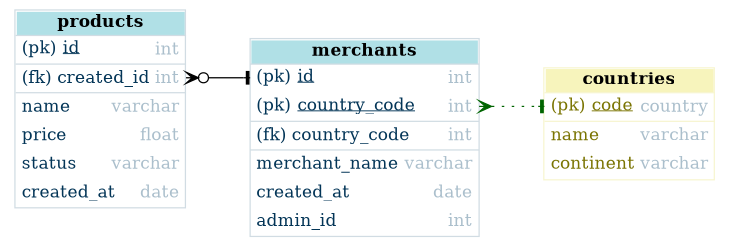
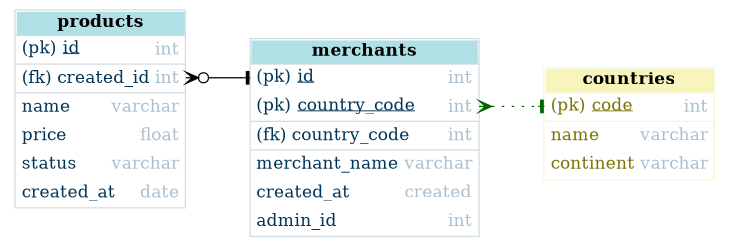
node "countries": text "country" -> "int"
node "merchants": text "date" -> "created"
